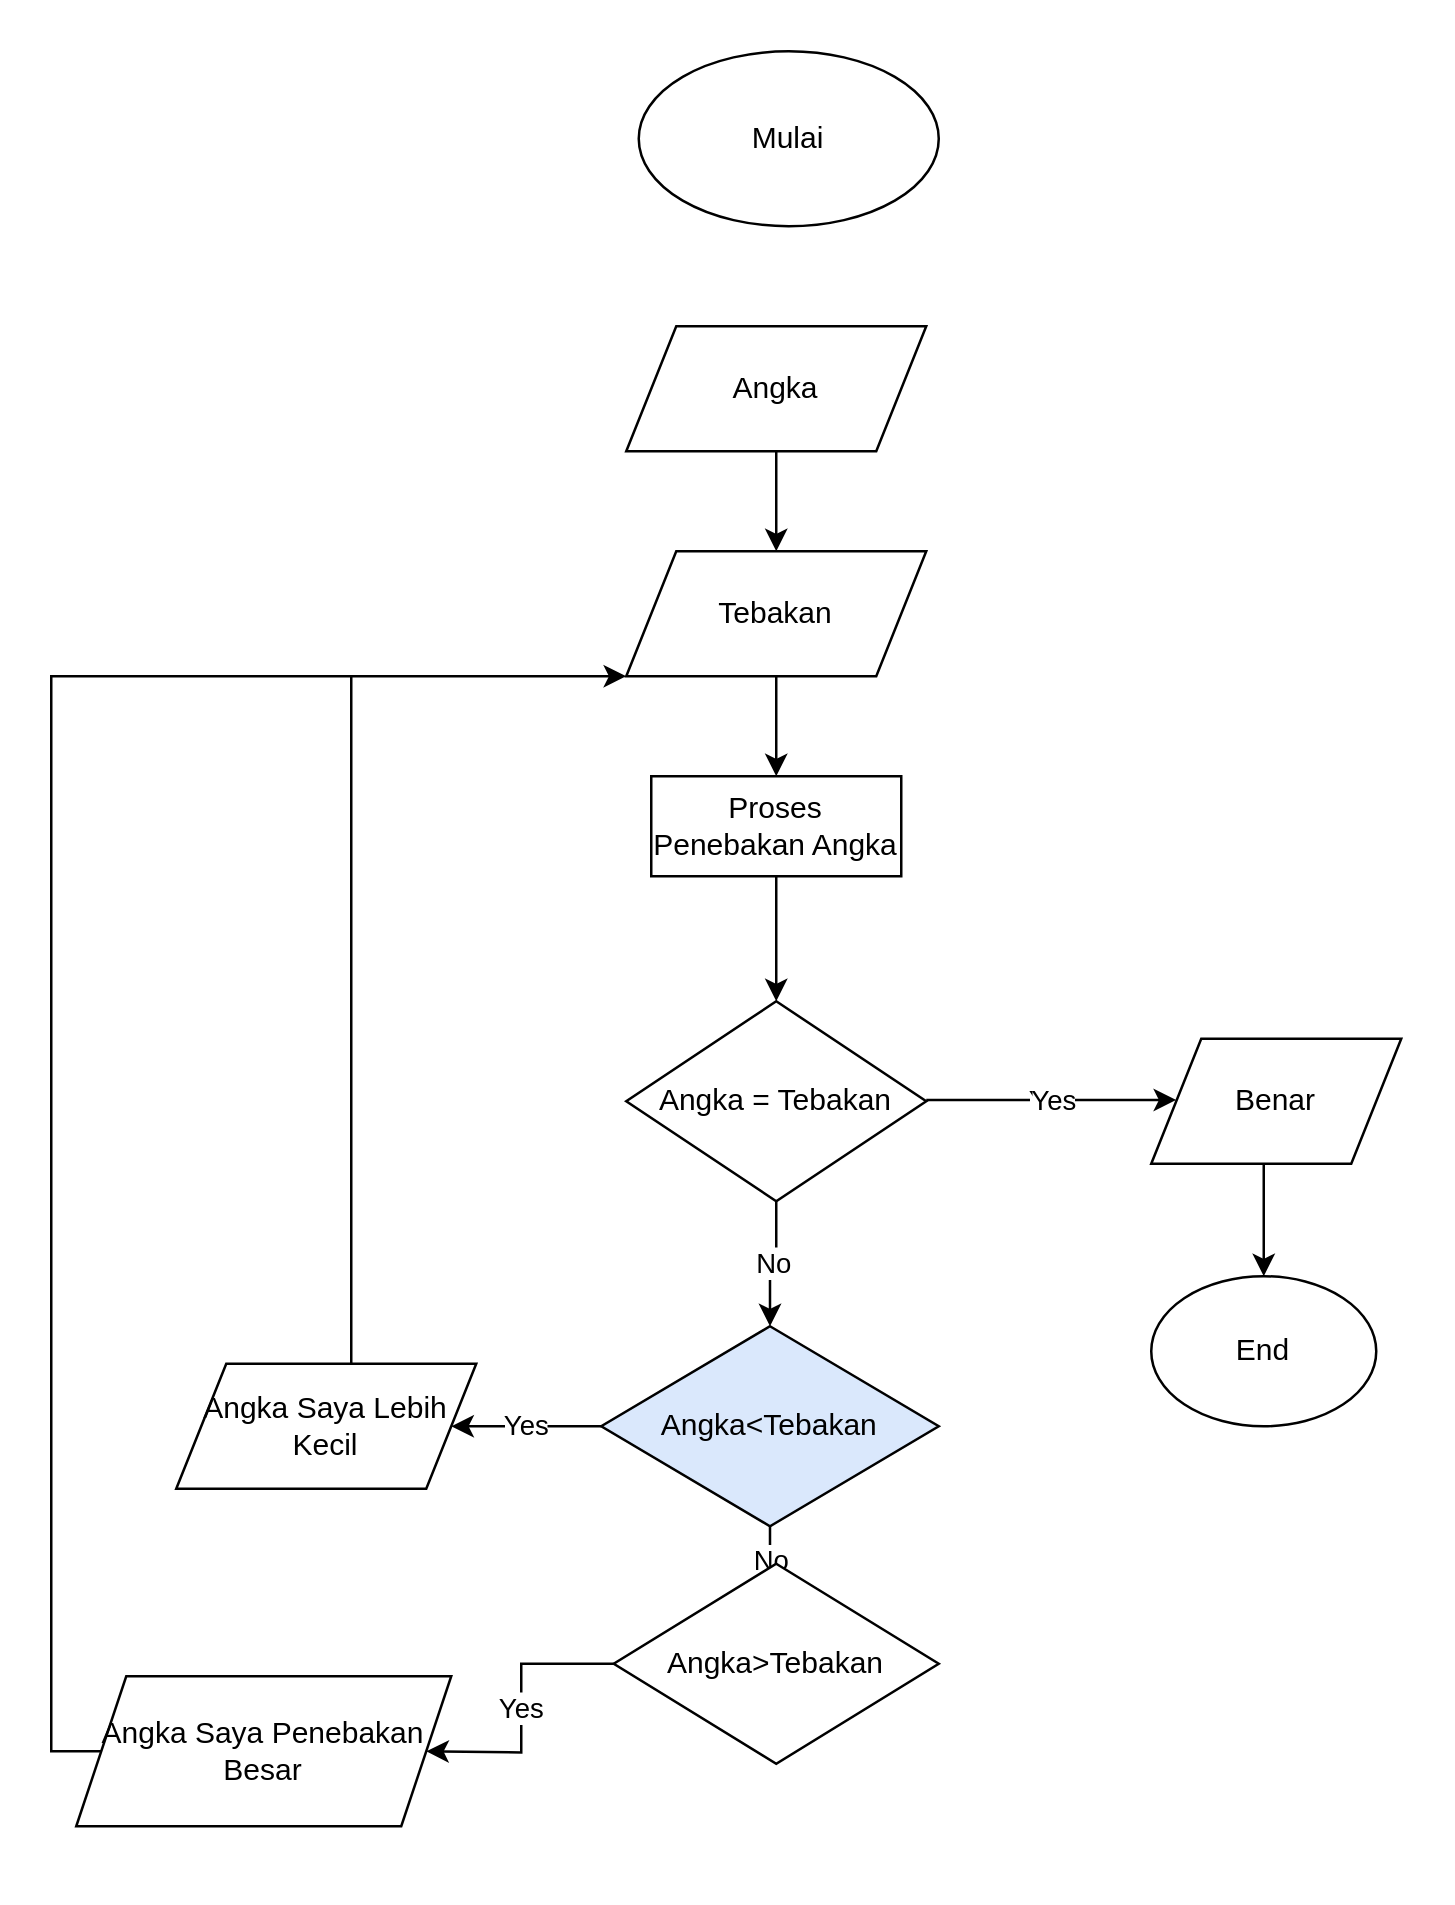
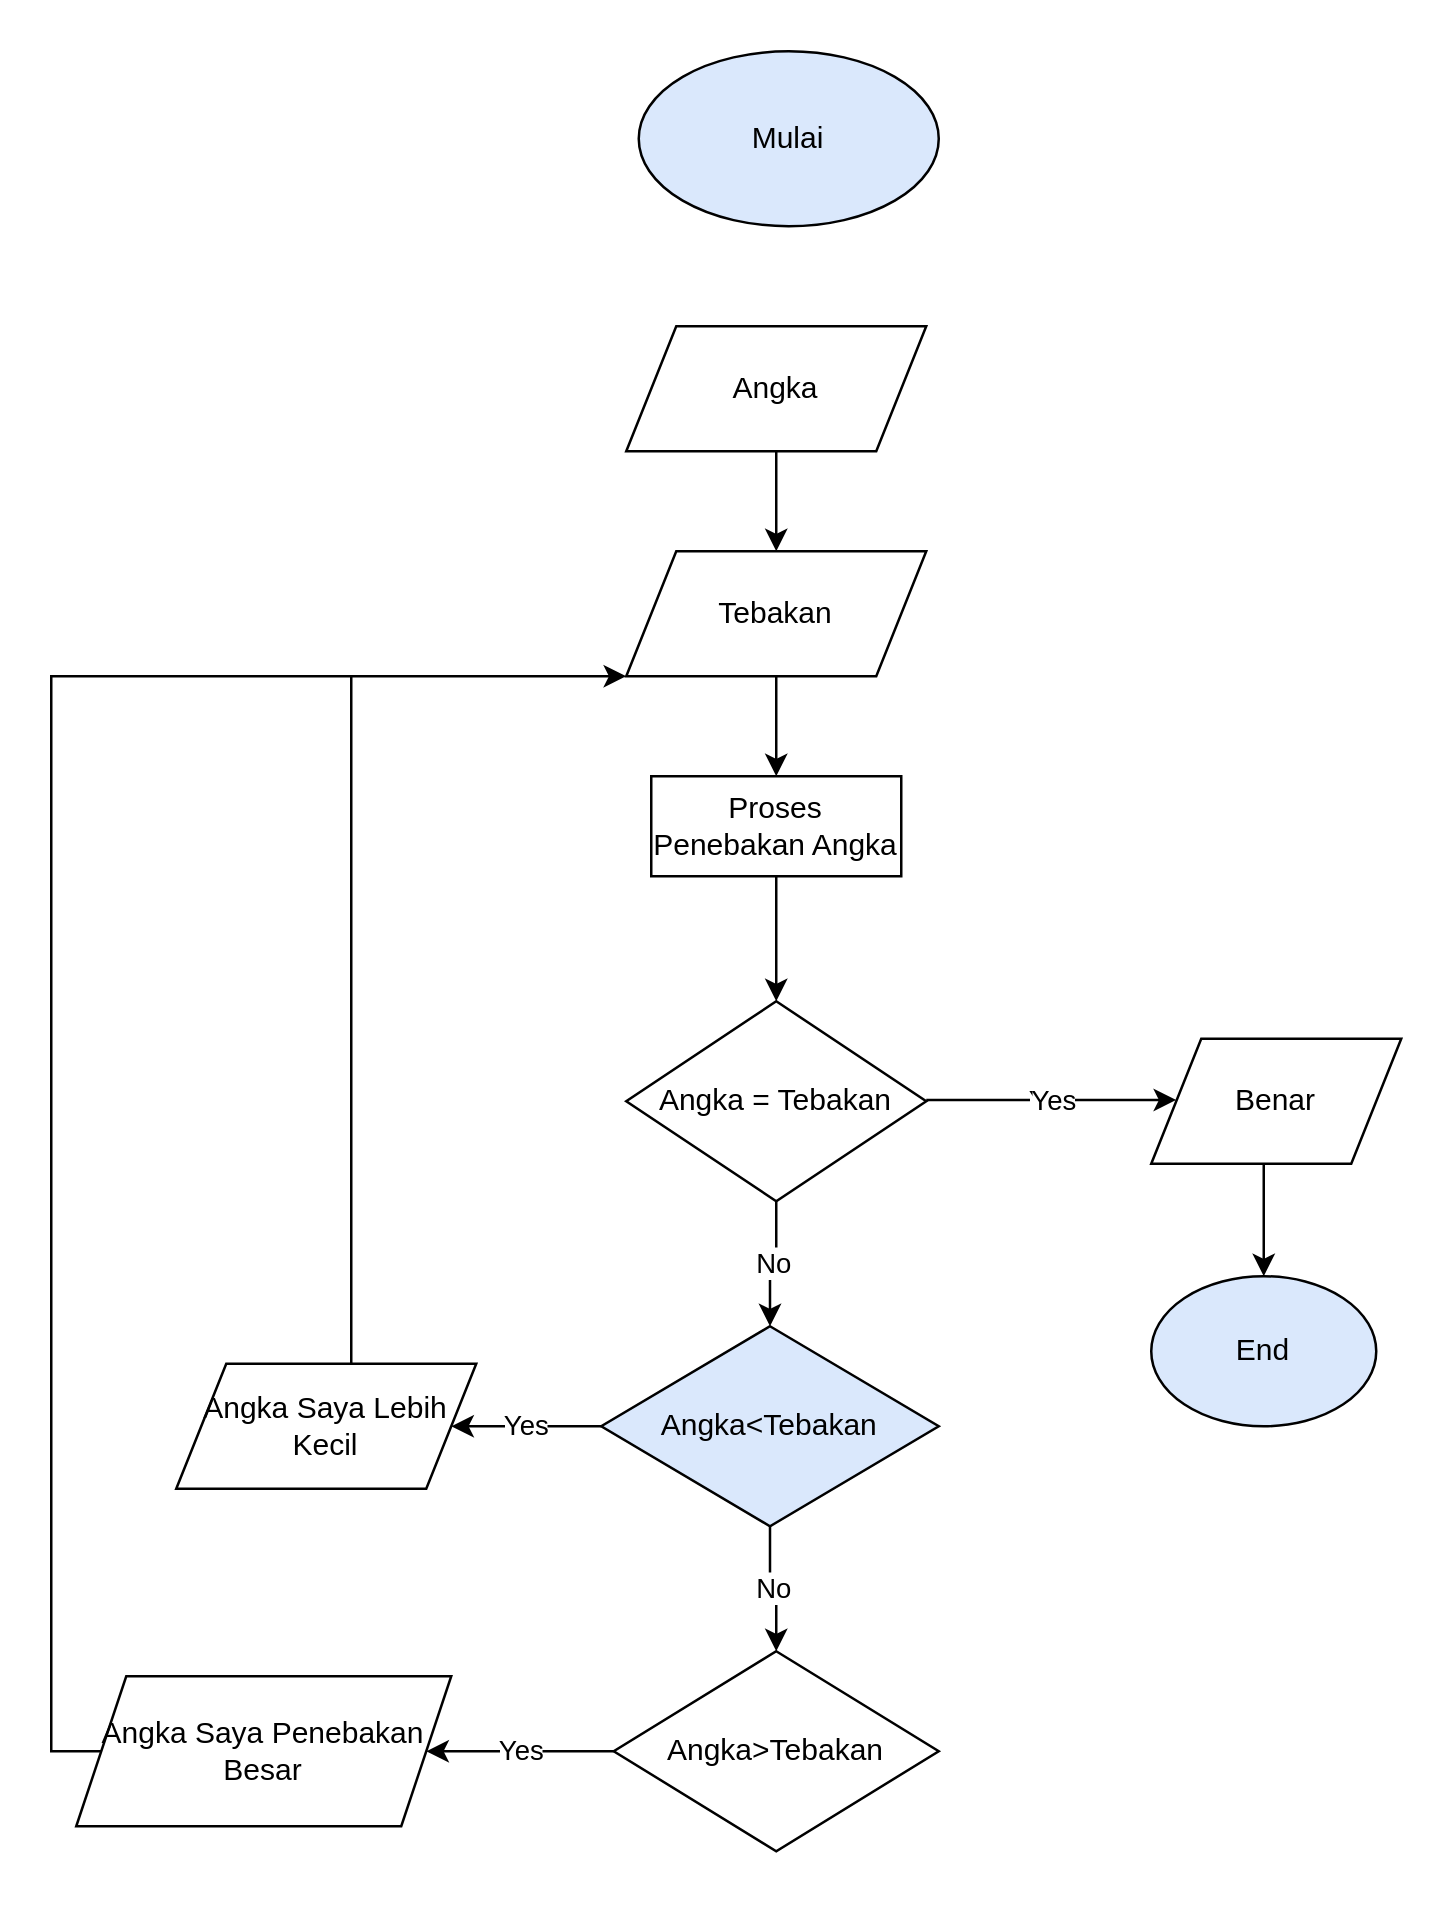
node "Mulai": fillcolor #ffffff -> #dae8fc
node "End": fillcolor #ffffff -> #dae8fc
node "Angka>Tebakan": moved (776, 1664) -> (776, 1751)
